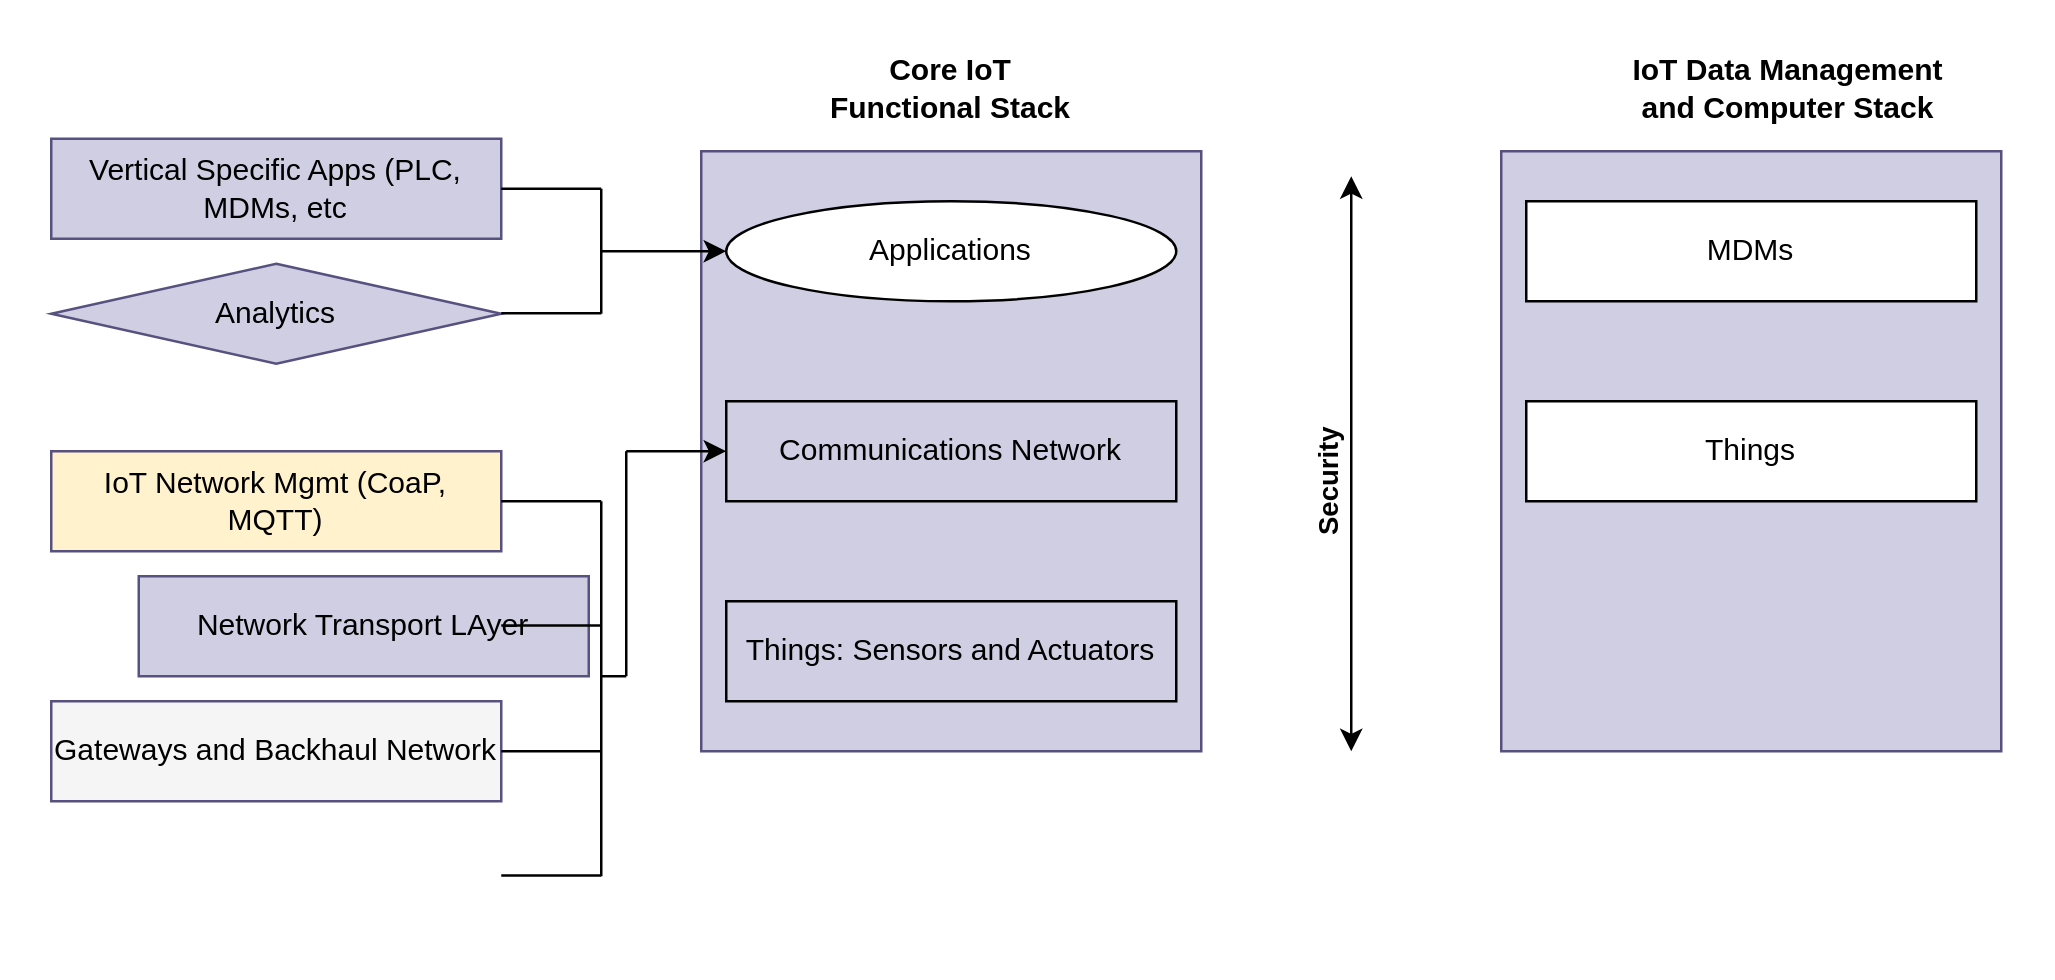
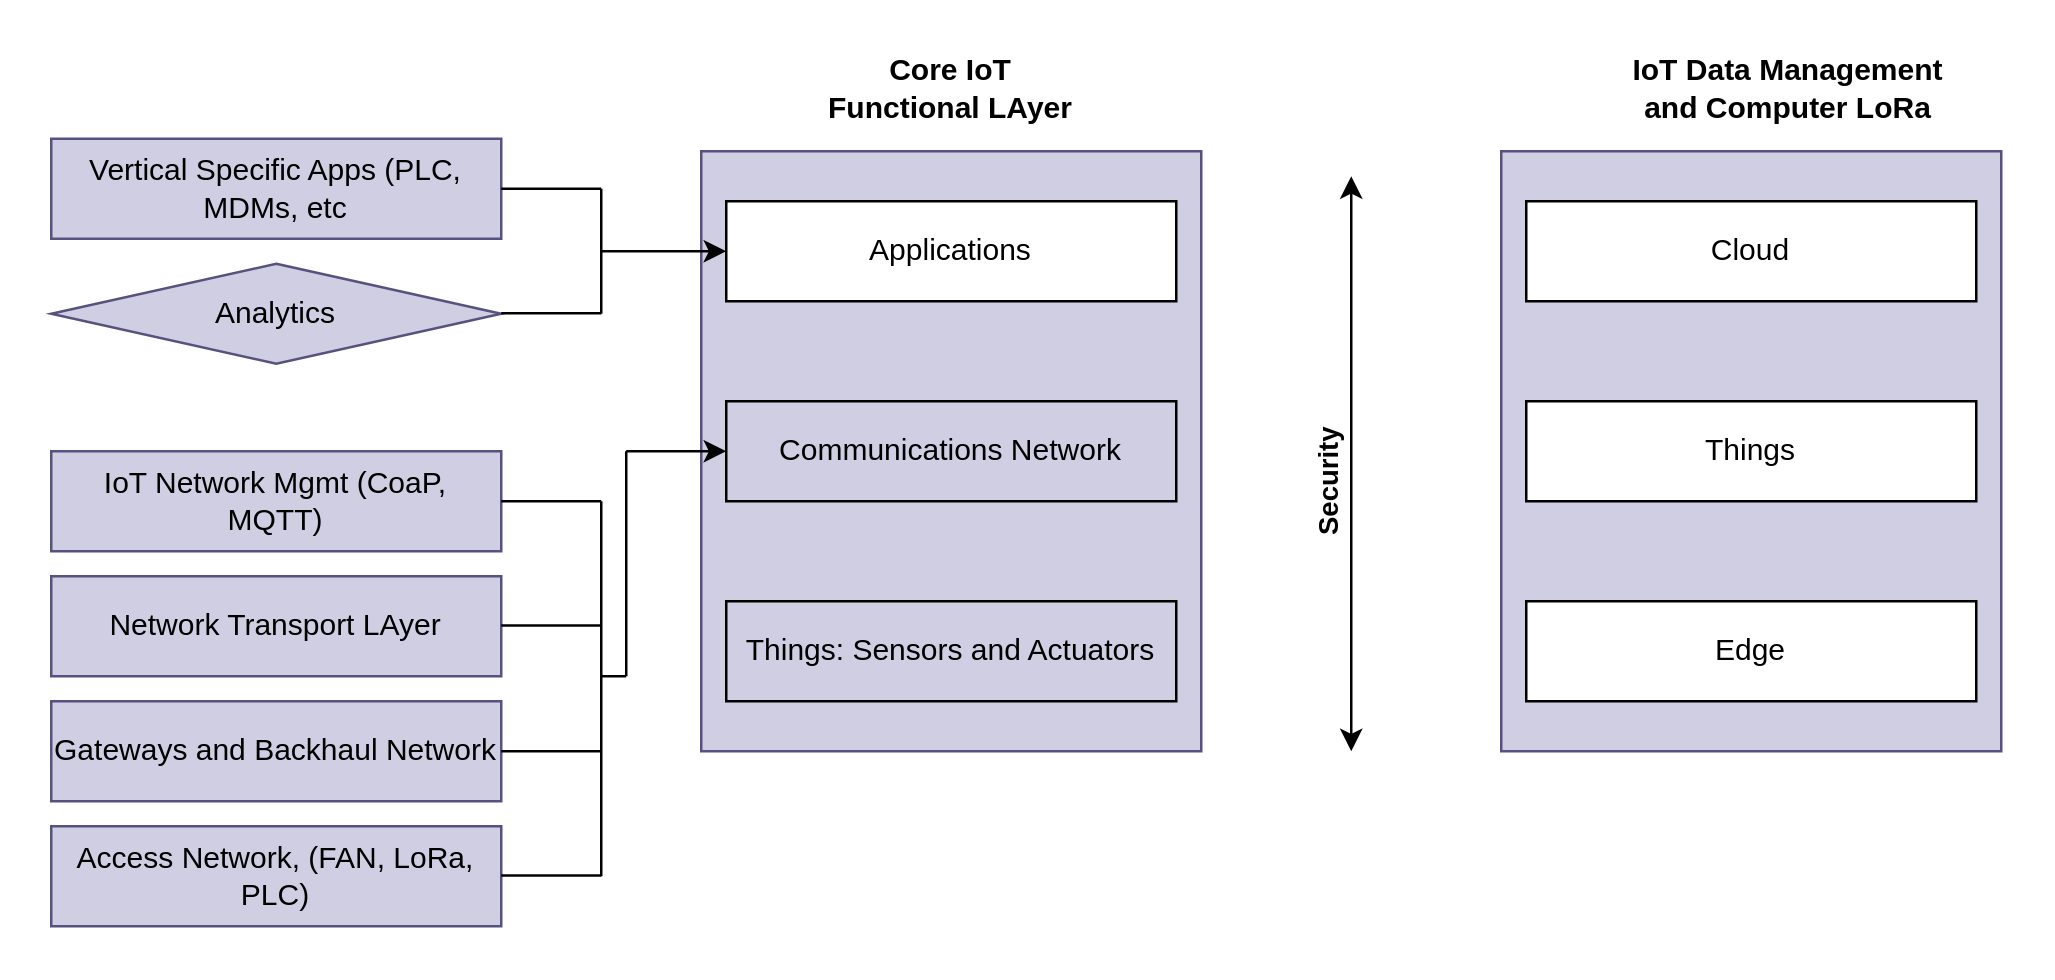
node "Core IoT Functional Stack": label "Core IoT Functional Stack" -> "Core IoT Functional LAyer"
node "IoT Data Management and Computer Stack": label "IoT Data Management and Computer Stack" -> "IoT Data Management and Computer LoRa"
node "Applications": shape ellipse -> rectangle
node "MDMs": label "MDMs" -> "Cloud"
node "IoT Network Mgmt (CoaP, MQTT)": fillcolor #fff2cc -> #d0cee2
node "Network Transport LAyer": moved (364, 626) -> (276, 626)
node "Edge": added
node "Gateways and Backhaul Network": fillcolor #f5f5f5 -> #d0cee2
node "Access Network, (FAN, LoRa, PLC)": added
